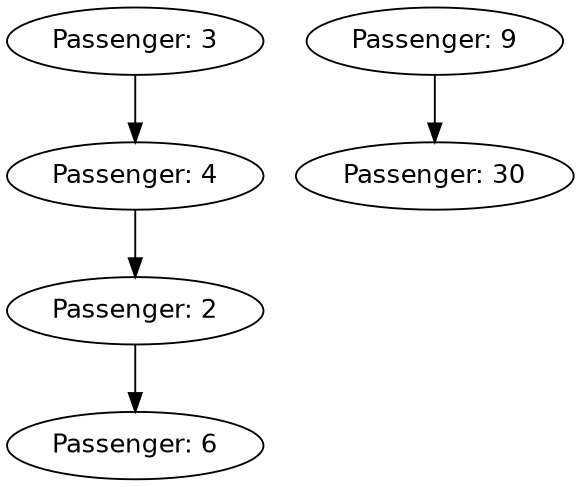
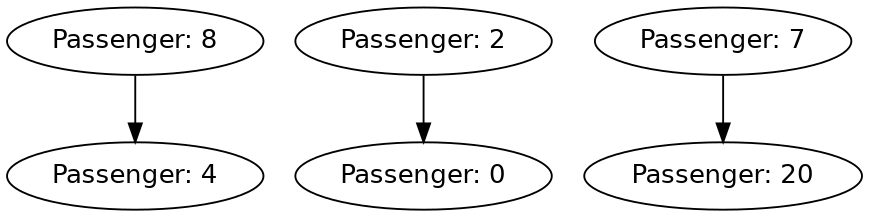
node "Passenger: 3": label "Passenger: 3" -> "Passenger: 8"
node "Passenger: 9": label "Passenger: 9" -> "Passenger: 7"
node "Passenger: 30": label "Passenger: 30" -> "Passenger: 20"
edge "Passenger: 4" -> "Passenger: 2": removed
node "Passenger: 6": label "Passenger: 6" -> "Passenger: 0"
